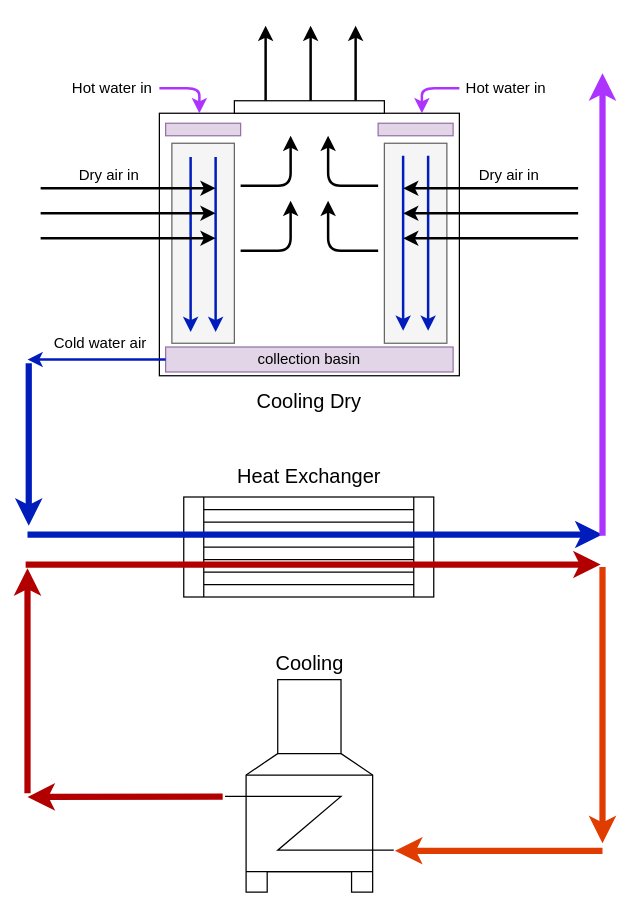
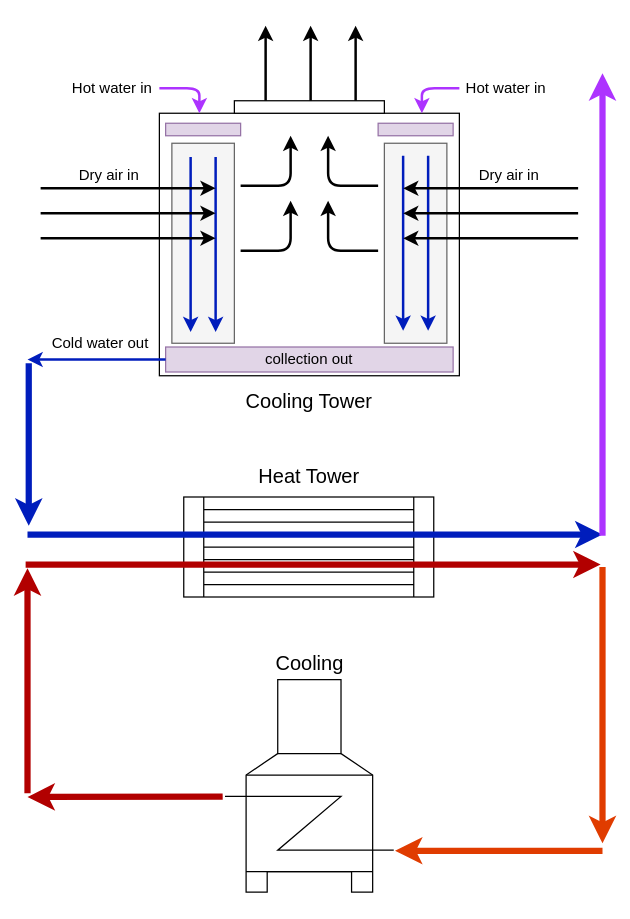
node "Cold water air": label "Cold water air" -> "Cold water out"
node "collection basin": label "collection basin" -> "collection out"
node "Cooling Dry": label "Cooling Dry" -> "Cooling Tower"
node "Heat Exchanger": label "Heat Exchanger" -> "Heat Tower"
